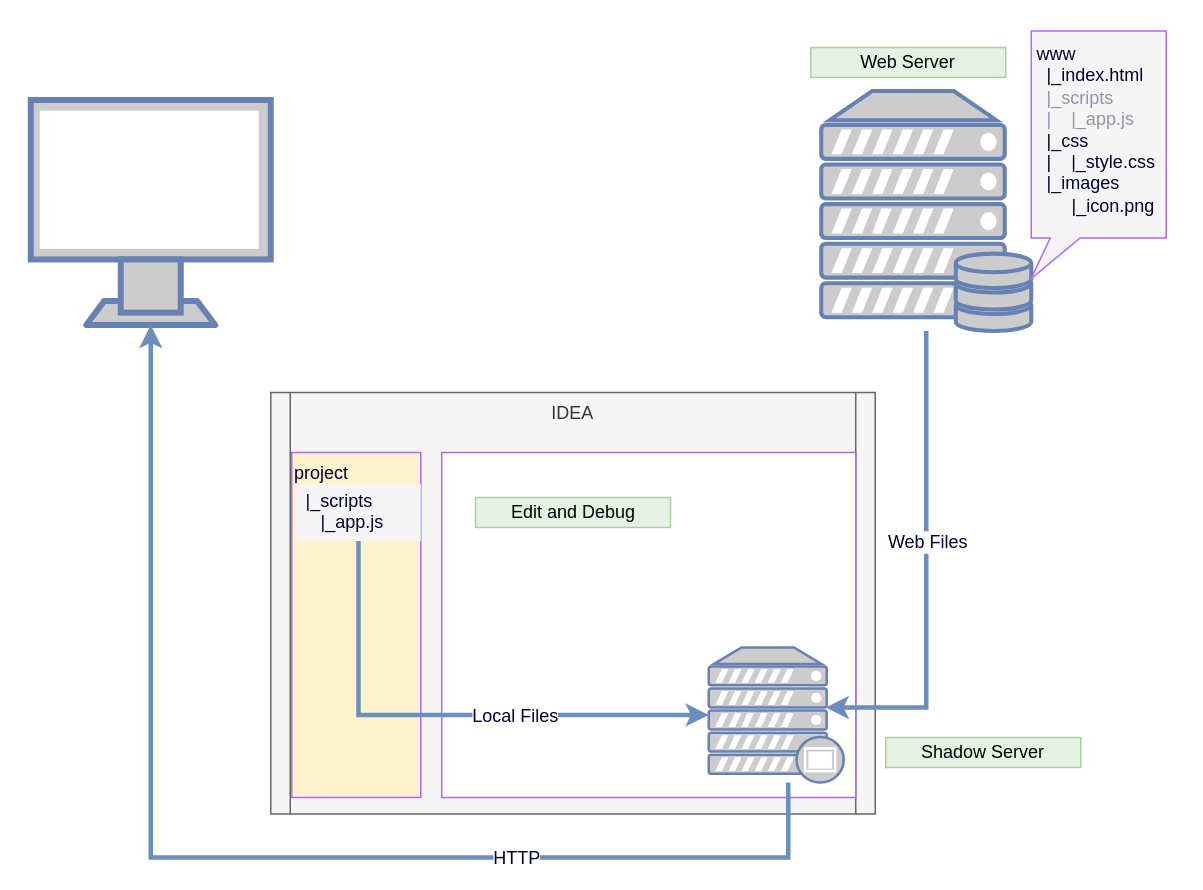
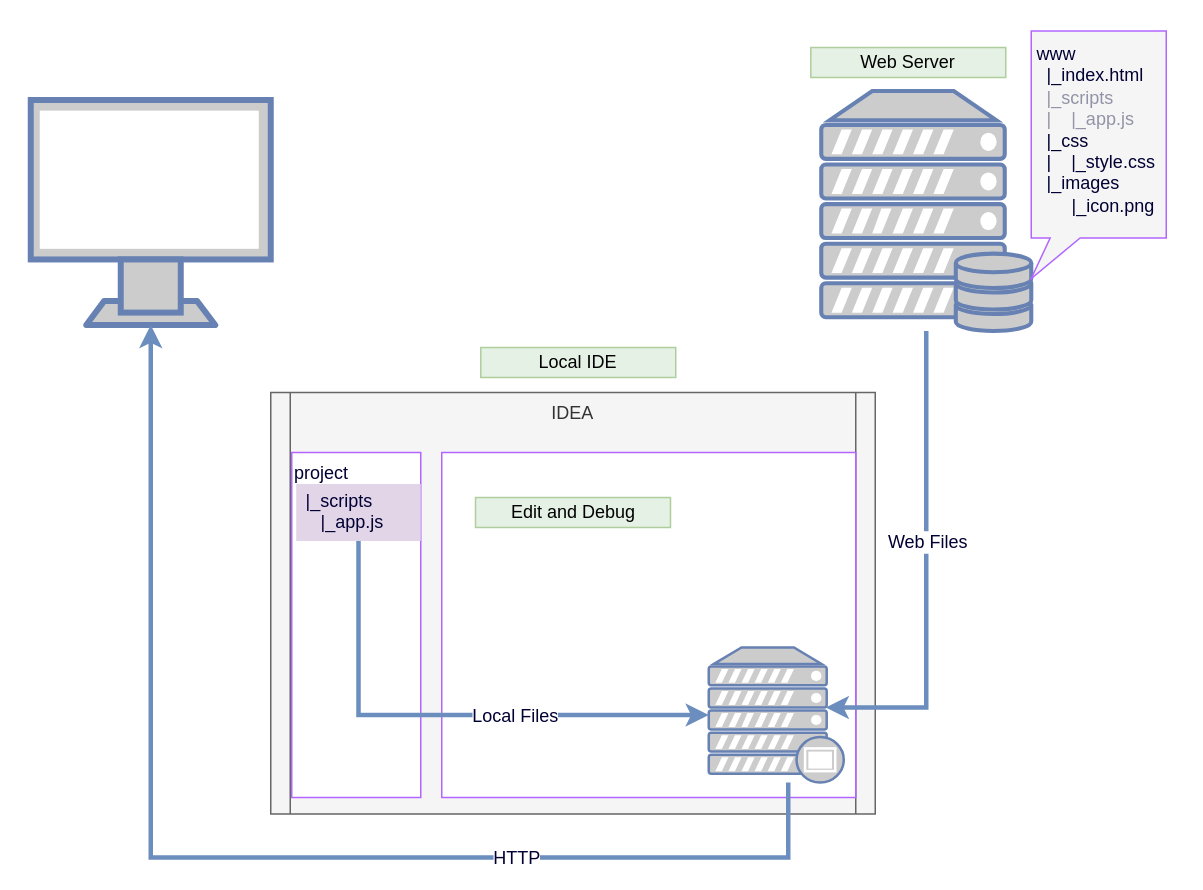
node "Local IDE": added
node "|_scripts |_app.js": fillcolor #f5f5f5 -> #e1d5e7
node "project": fillcolor #fff2cc -> #ffffff
node "Shadow Server": removed
